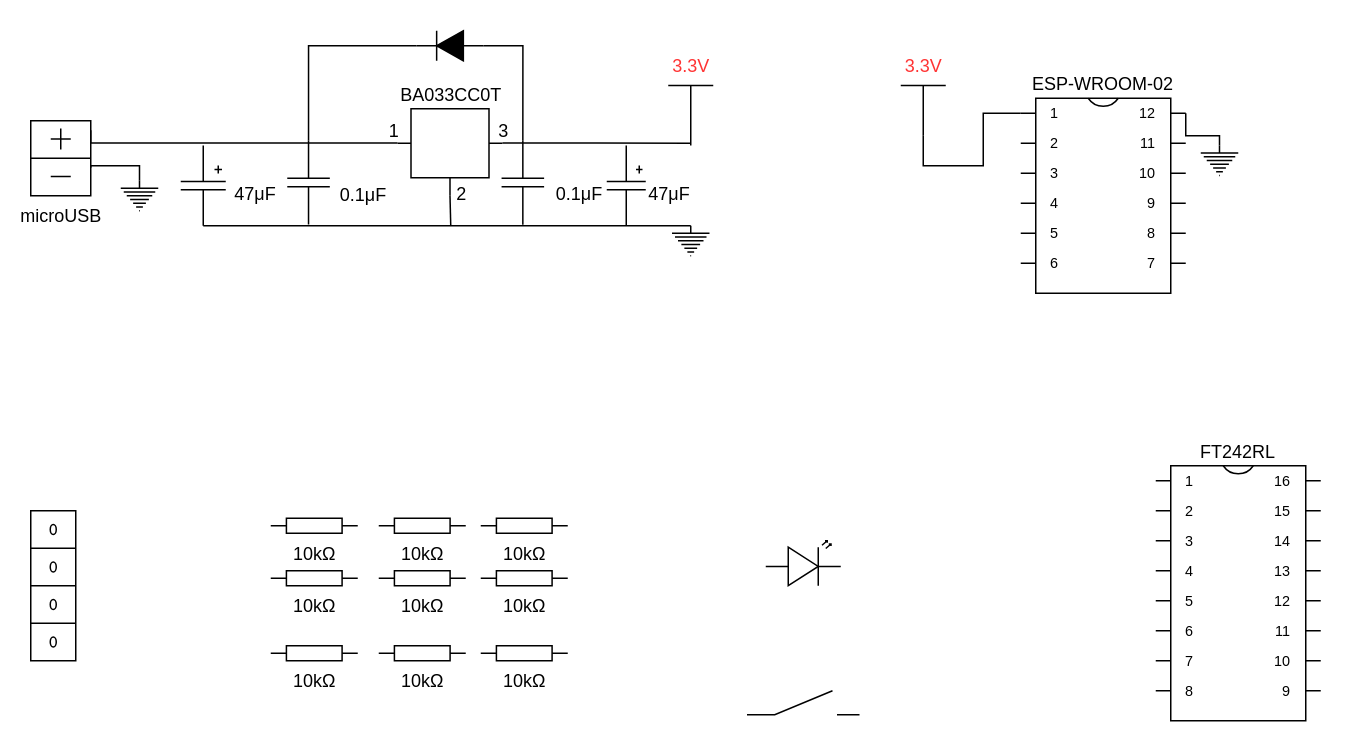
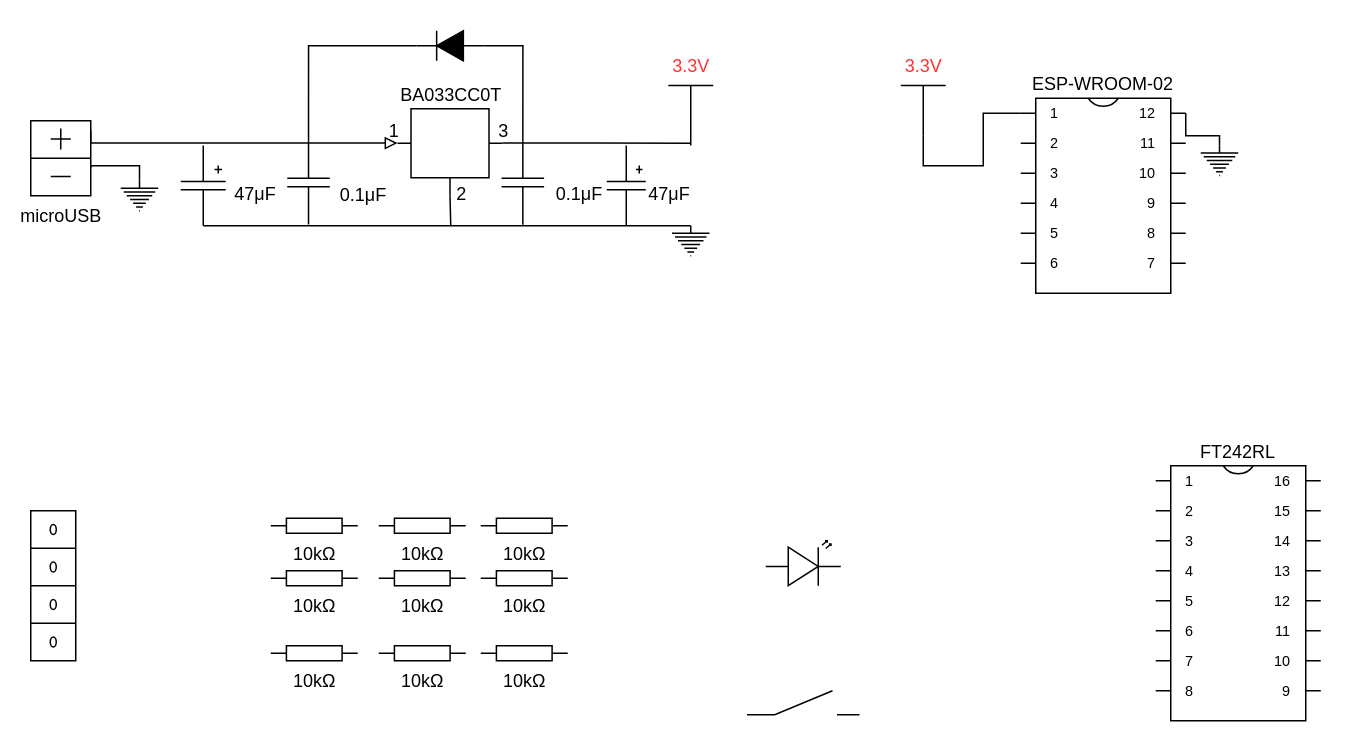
edge "BA033CC0T" -- "microUSB": arrowhead none -> block
